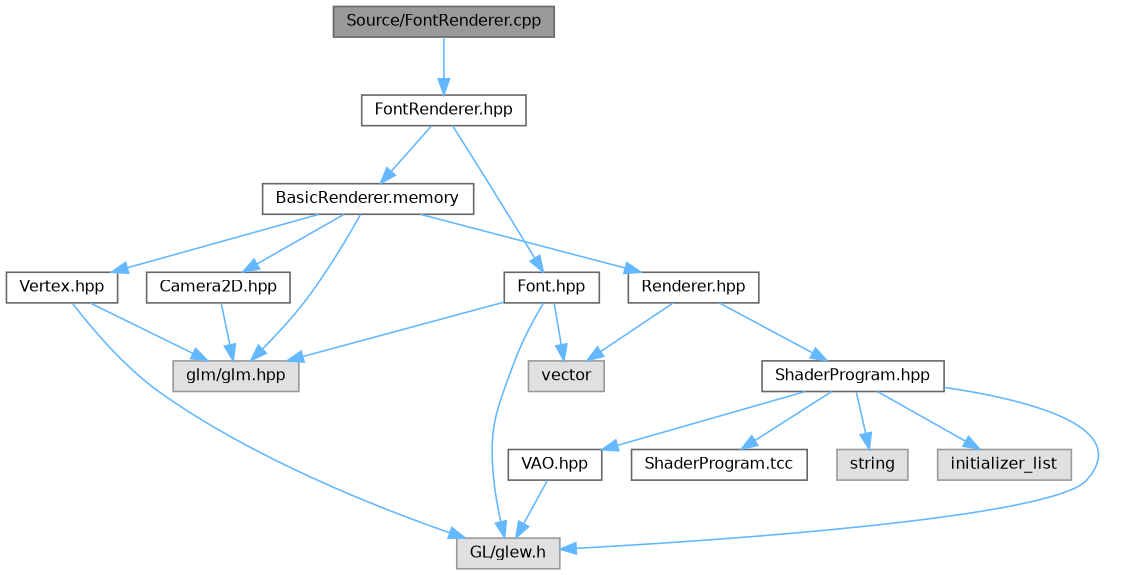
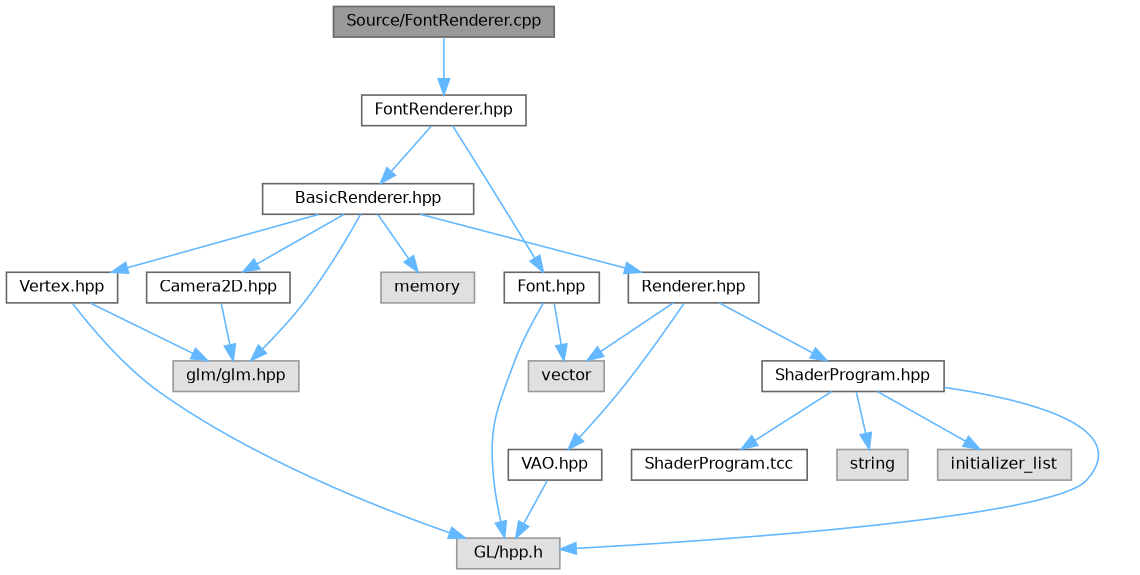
node "BasicRenderer.memory": label "BasicRenderer.memory" -> "BasicRenderer.hpp"
node "memory": added
edge "Font.hpp" -> "glm/glm.hpp": removed
edge "ShaderProgram.hpp" -> "VAO.hpp": now "Renderer.hpp" -> "VAO.hpp"
node "GL/glew.h": label "GL/glew.h" -> "GL/hpp.h"
